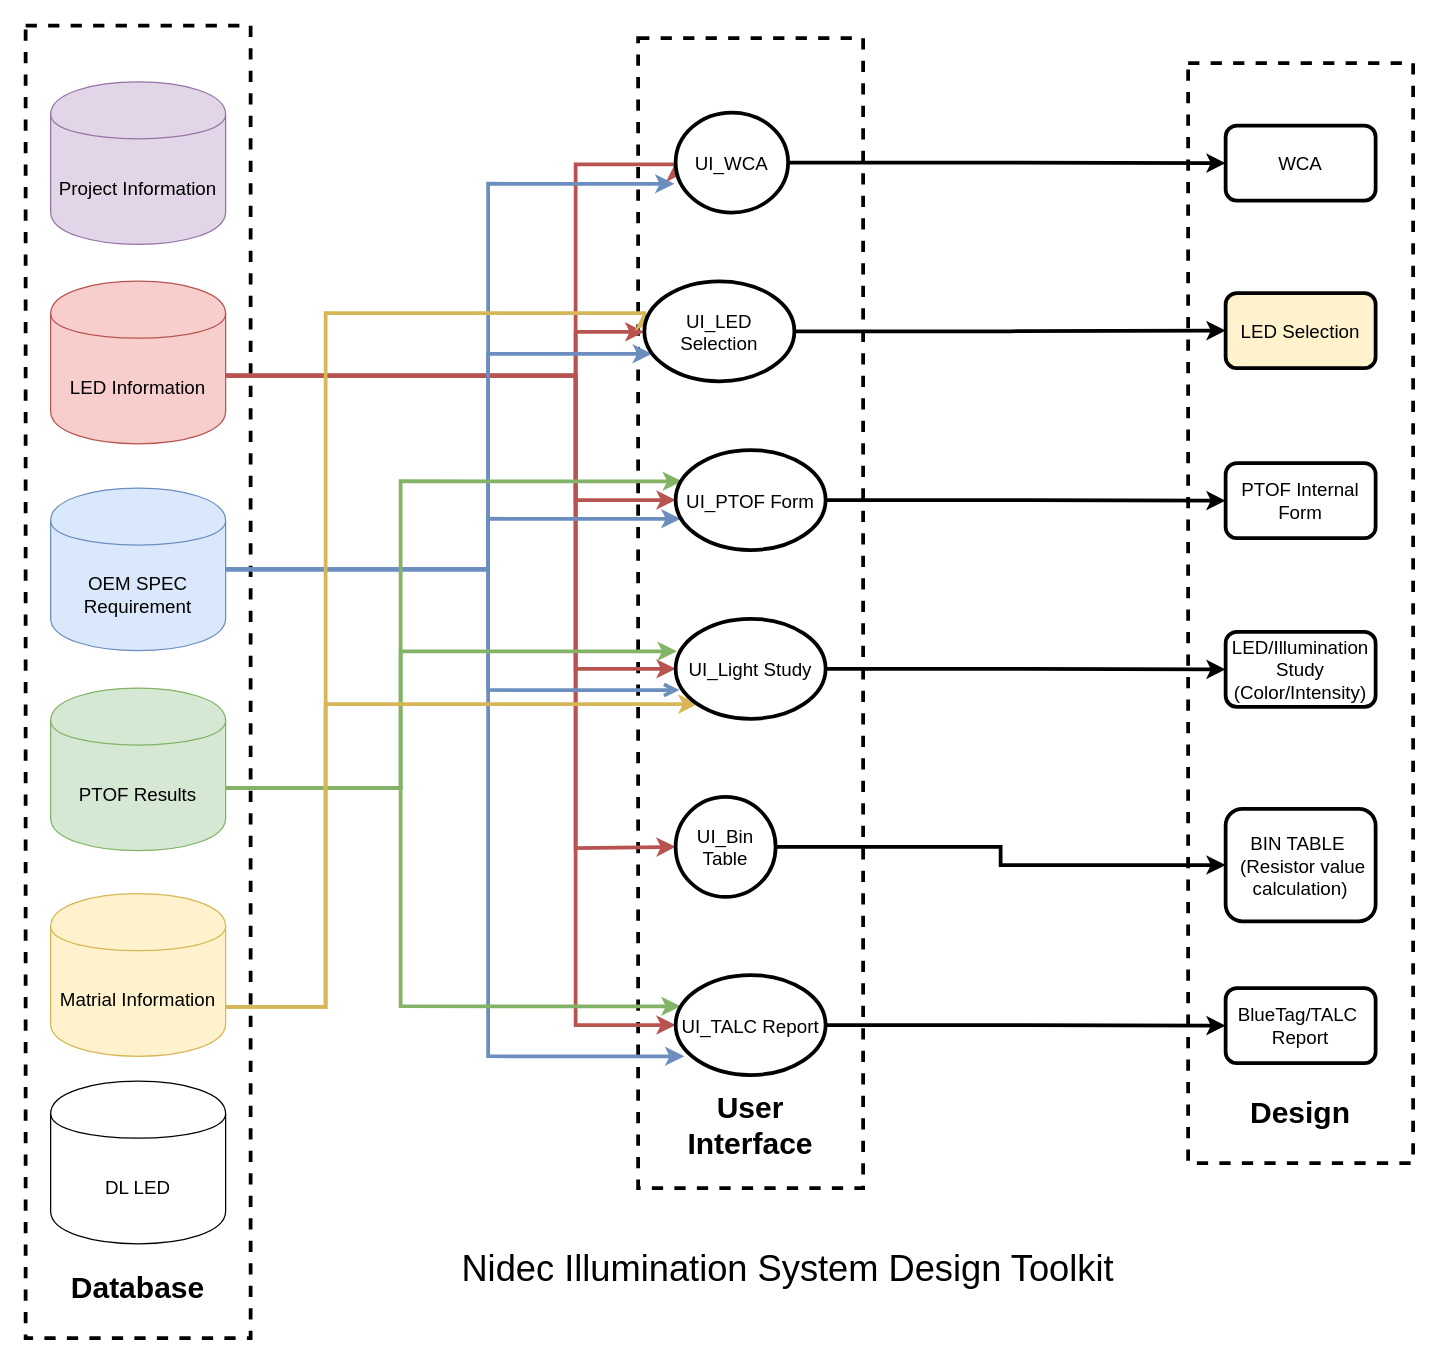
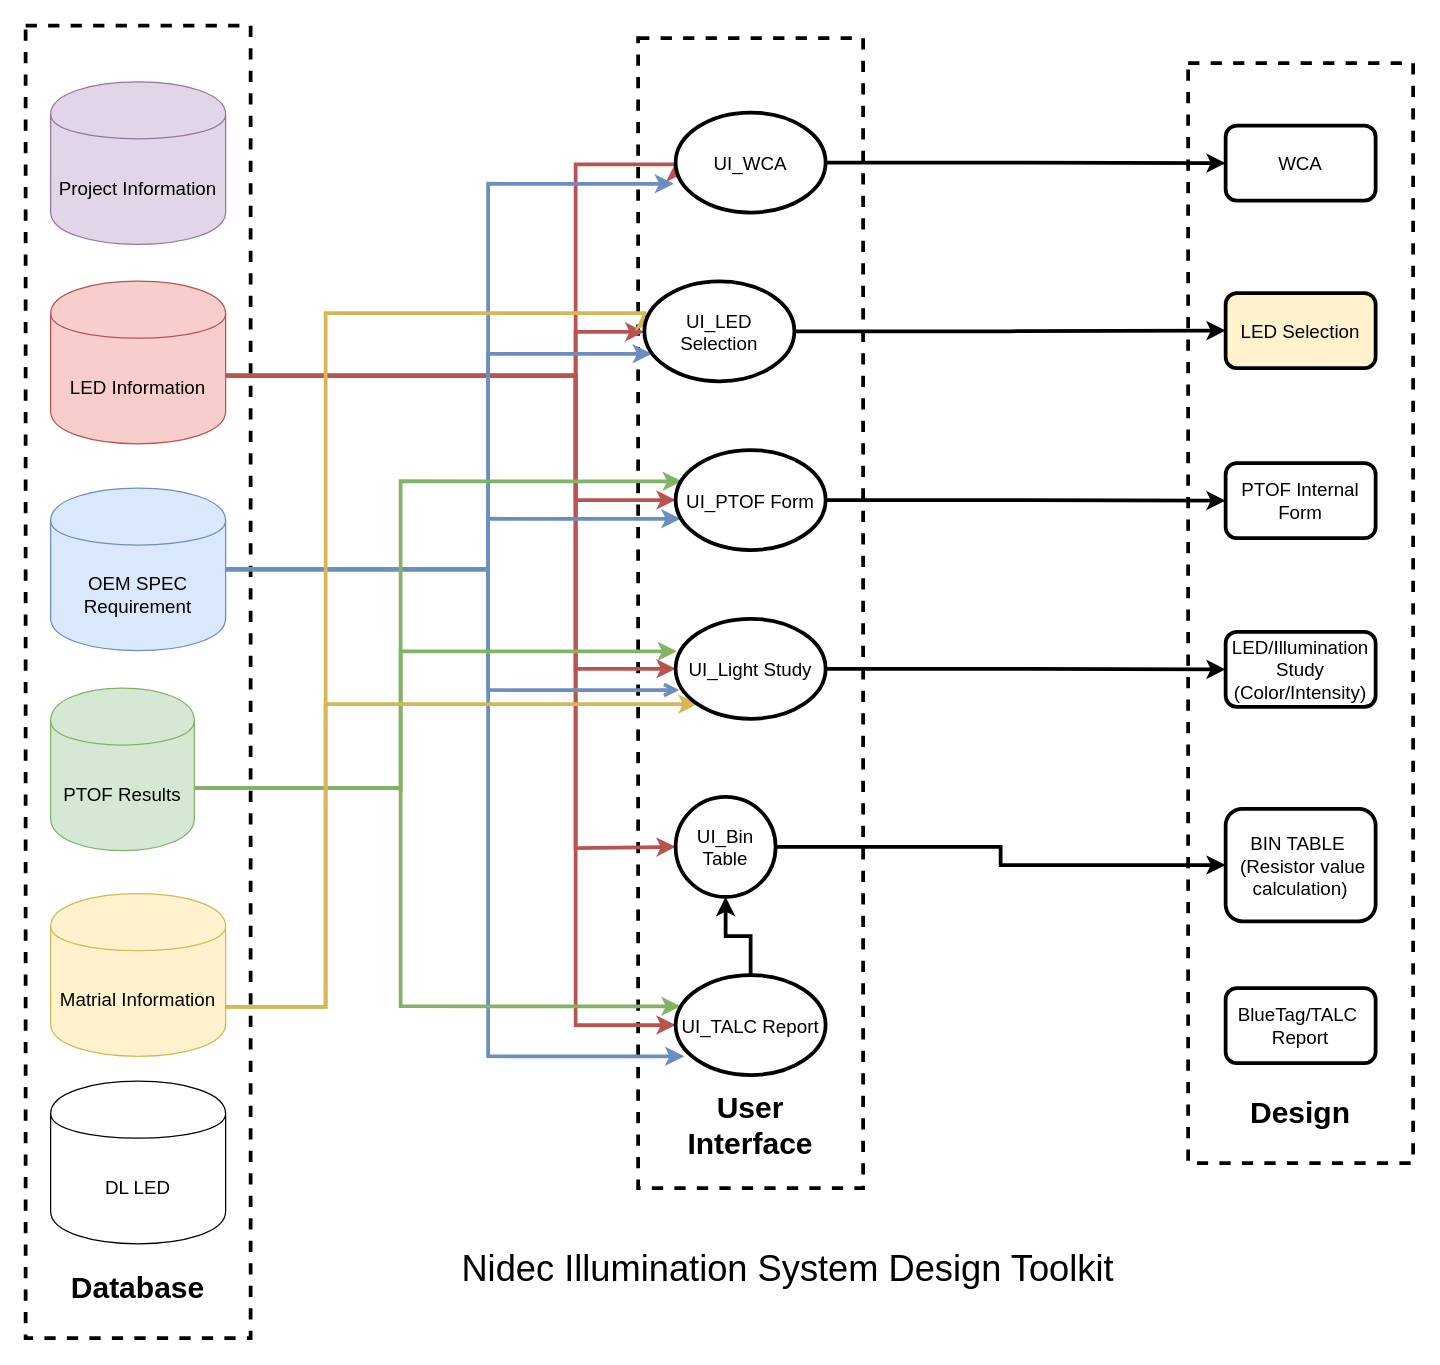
node "UI_WCA": size 113x100 -> 150x100
node "PTOF Results": size 175x163 -> 144x163
edge "UI_TALC Report" -> "BlueTag/TALC Report": now "UI_TALC Report" -> "UI_Bin Table"
